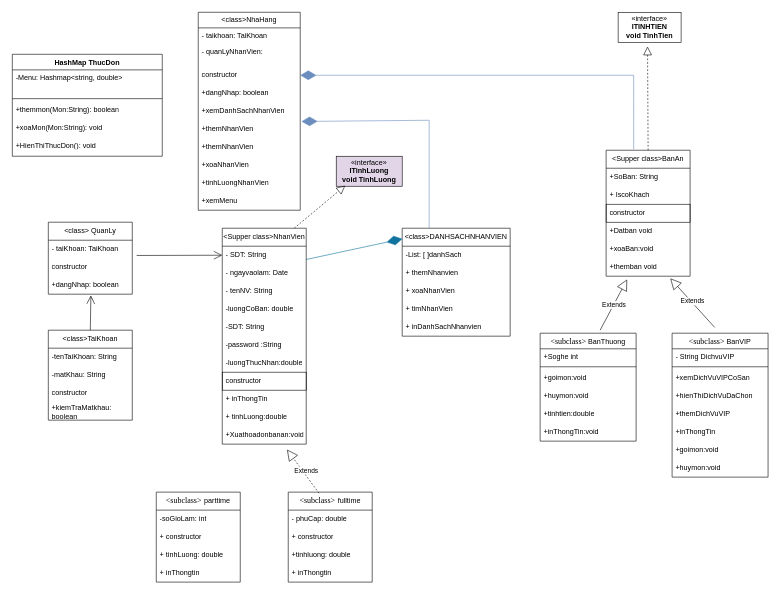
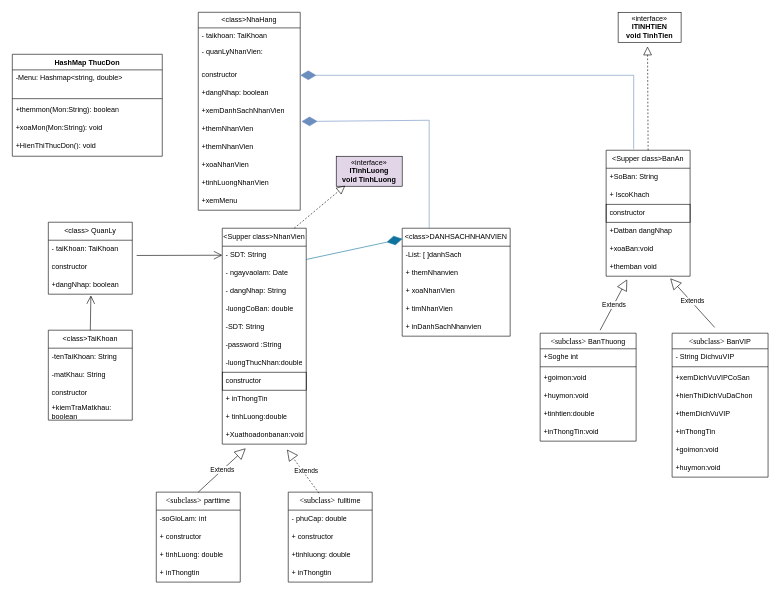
node "+Datban void": label "+Datban void" -> "+Datban dangNhap"
node "- tenNV: String": label "- tenNV: String" -> "- dangNhap: String"
edge "<subclass> parttime" -> "+Xuathoadonbanan:void": added, label "Extends"
